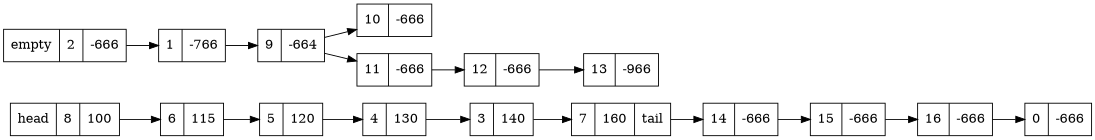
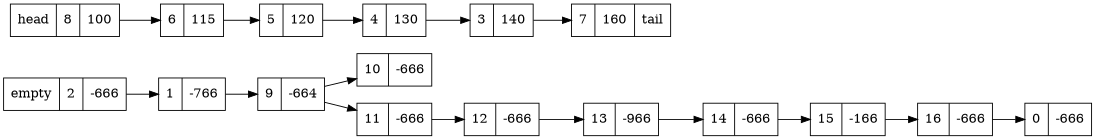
edge "7" -> "14": now "13" -> "14"
node "15": text "-666" -> "-166"
